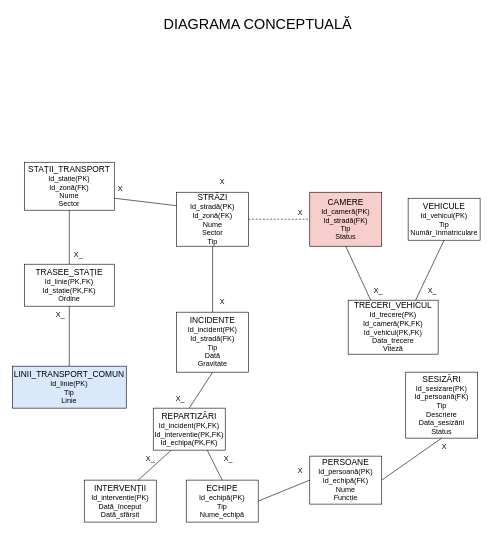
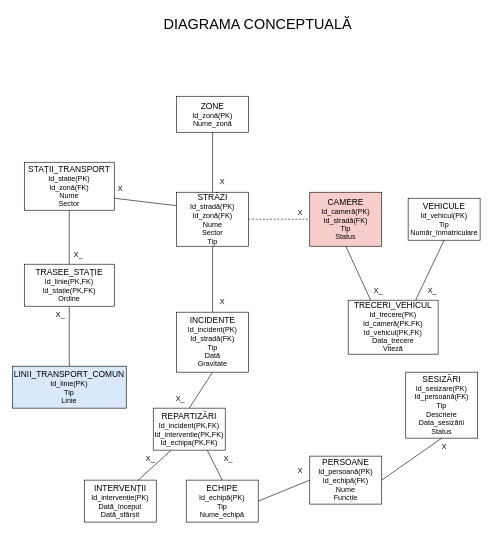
node "ZONE Id_zonă(PK) Nume_zonă": added
edge "ZONE Id_zonă(PK) Nume_zonă" -- "STRĂZI Id_stradă(PK) Id_zonă(FK) Nume Sector Tip": added
